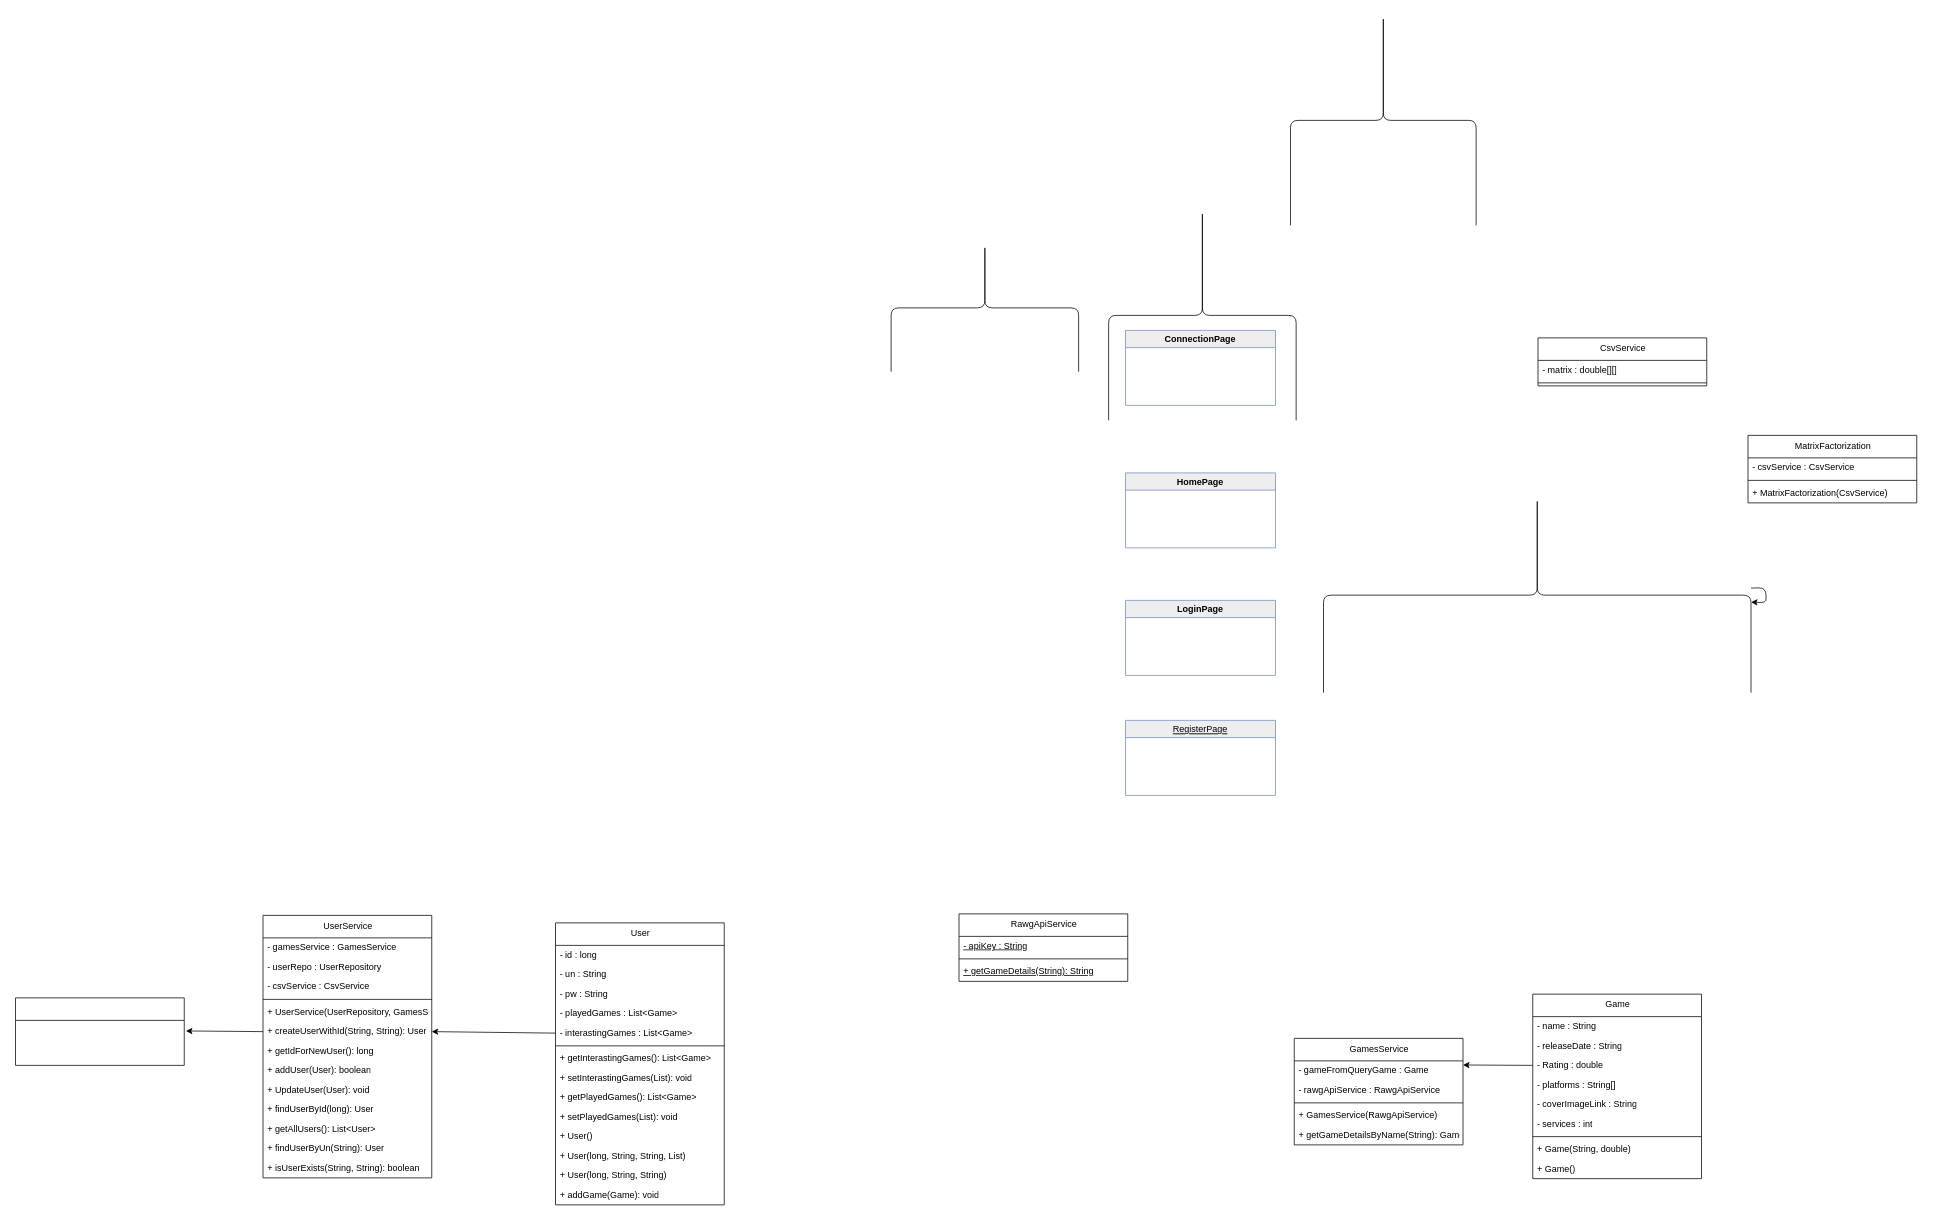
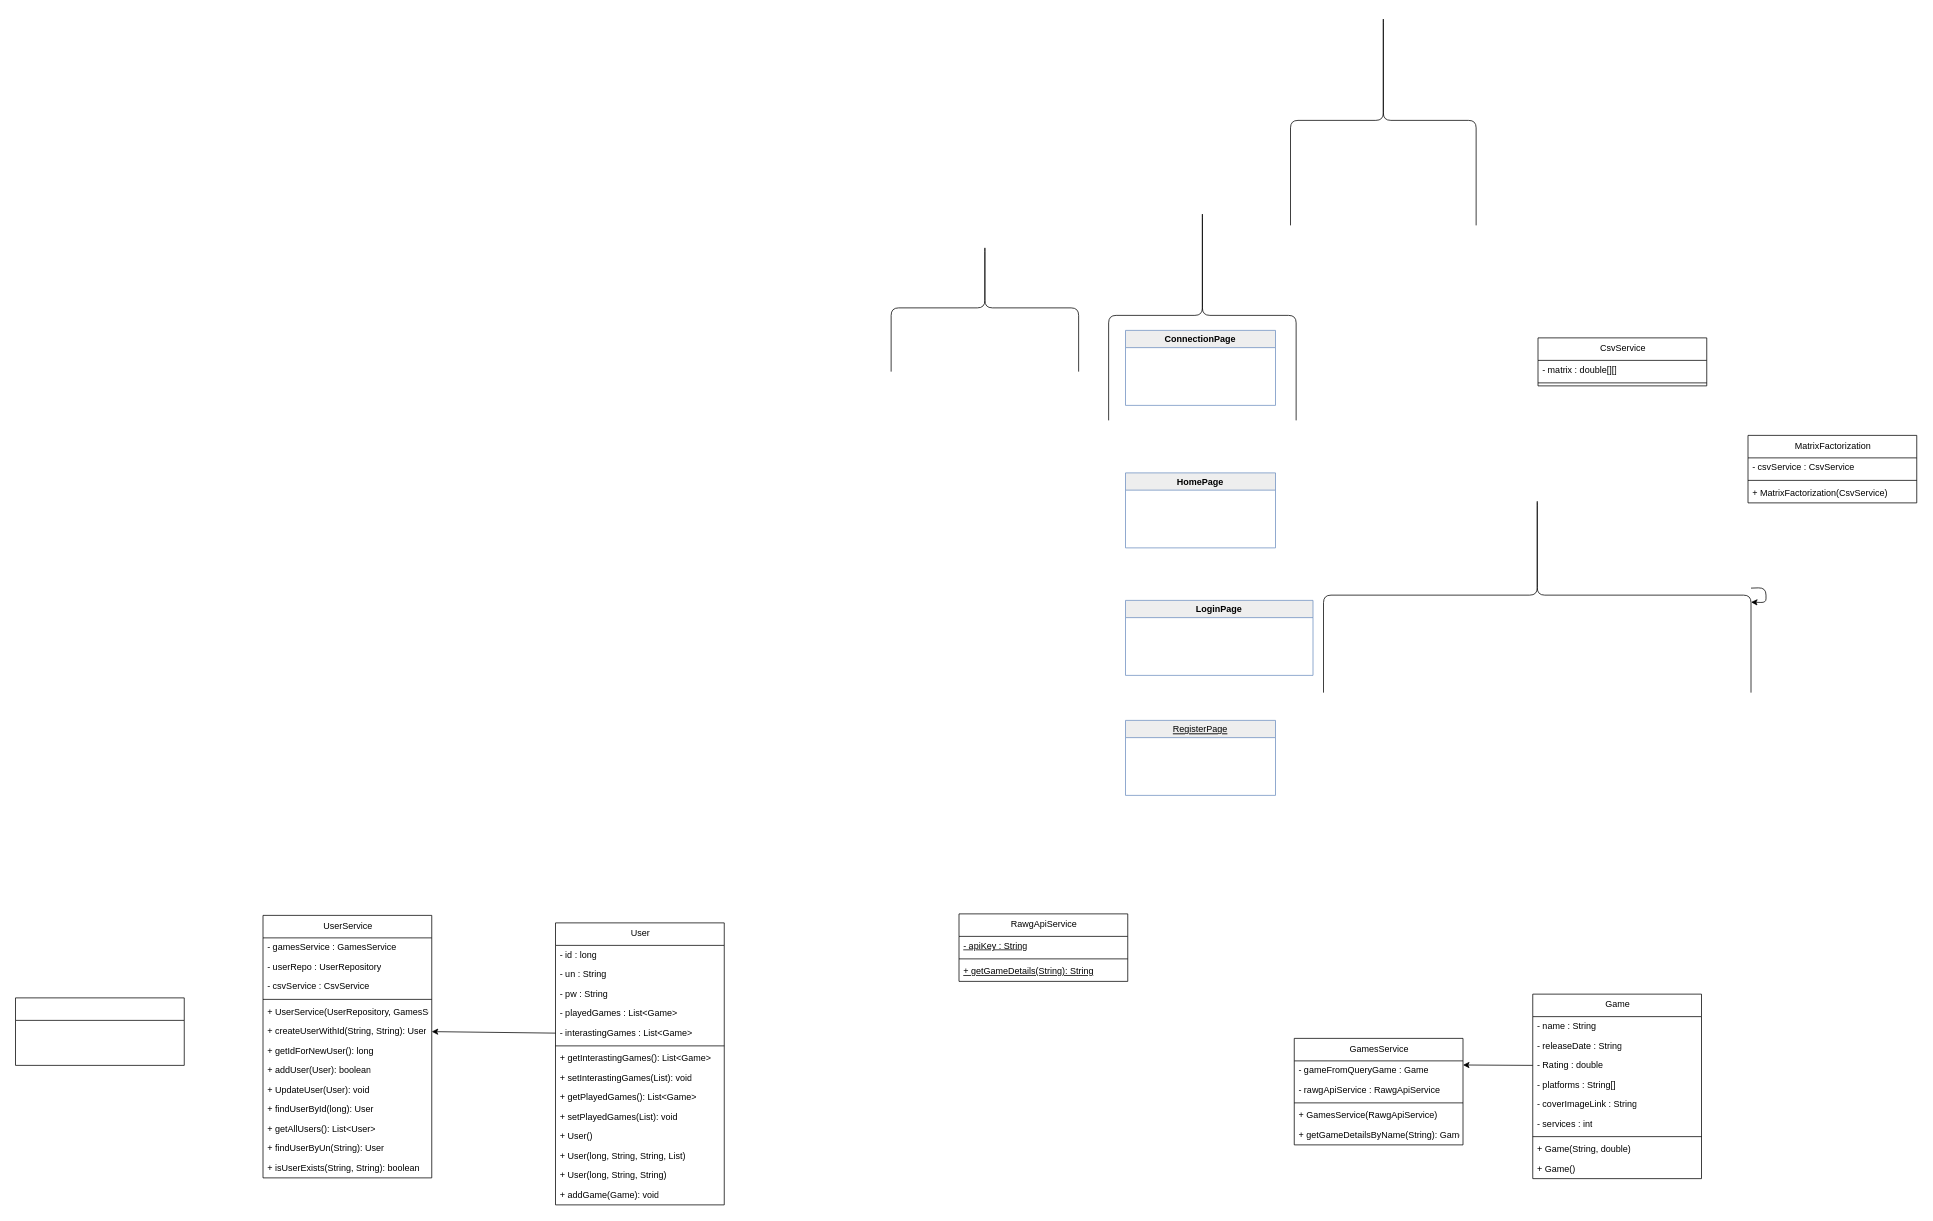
node "LoginPage": size 150x75 -> 188x75
edge "+ createUserWithId(String, String): User" -> "findById(long id): User": removed
